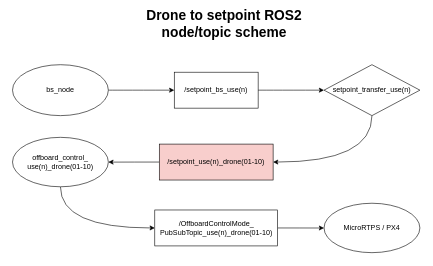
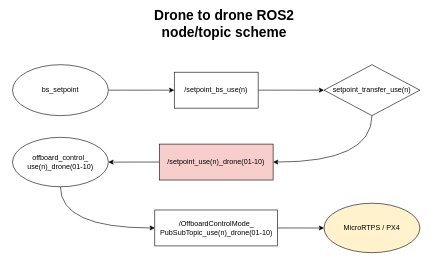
node "Drone to setpoint ROS2 node/topic scheme": label "Drone to setpoint ROS2 node/topic scheme" -> "Drone to drone ROS2 node/topic scheme"
node "bs_node": label "bs_node" -> "bs_setpoint"
node "MicroRTPS / PX4": fillcolor #ffffff -> #fff2cc
